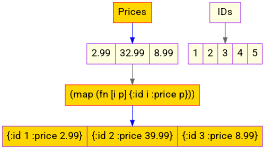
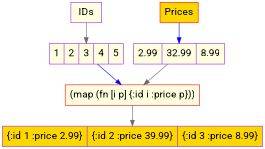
edge "1" -> "(map (fn [i p] {:id i :price p}))": added
node "(map (fn [i p] {:id i :price p}))": fillcolor gold -> lightyellow
edge "(map (fn [i p] {:id i :price p}))" -> "{:id 1 :price 2.99}": color blue -> gray40
